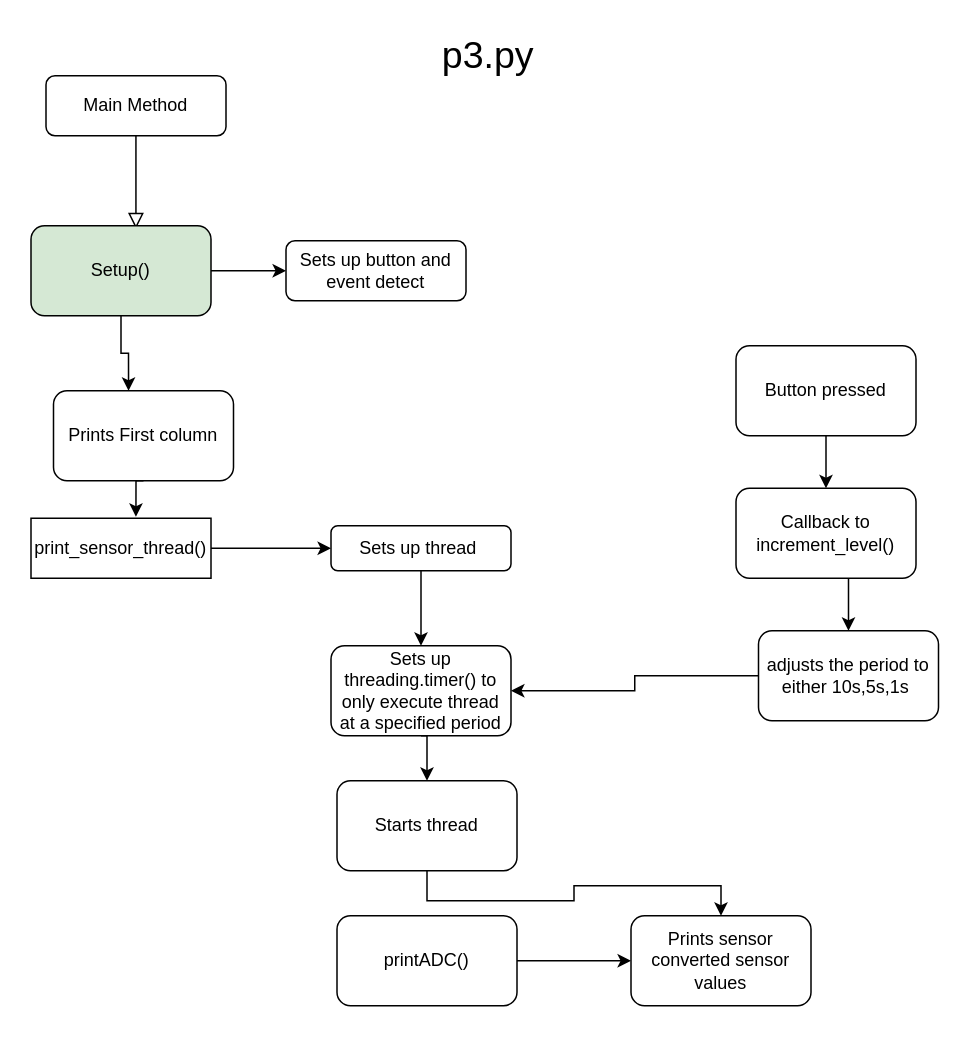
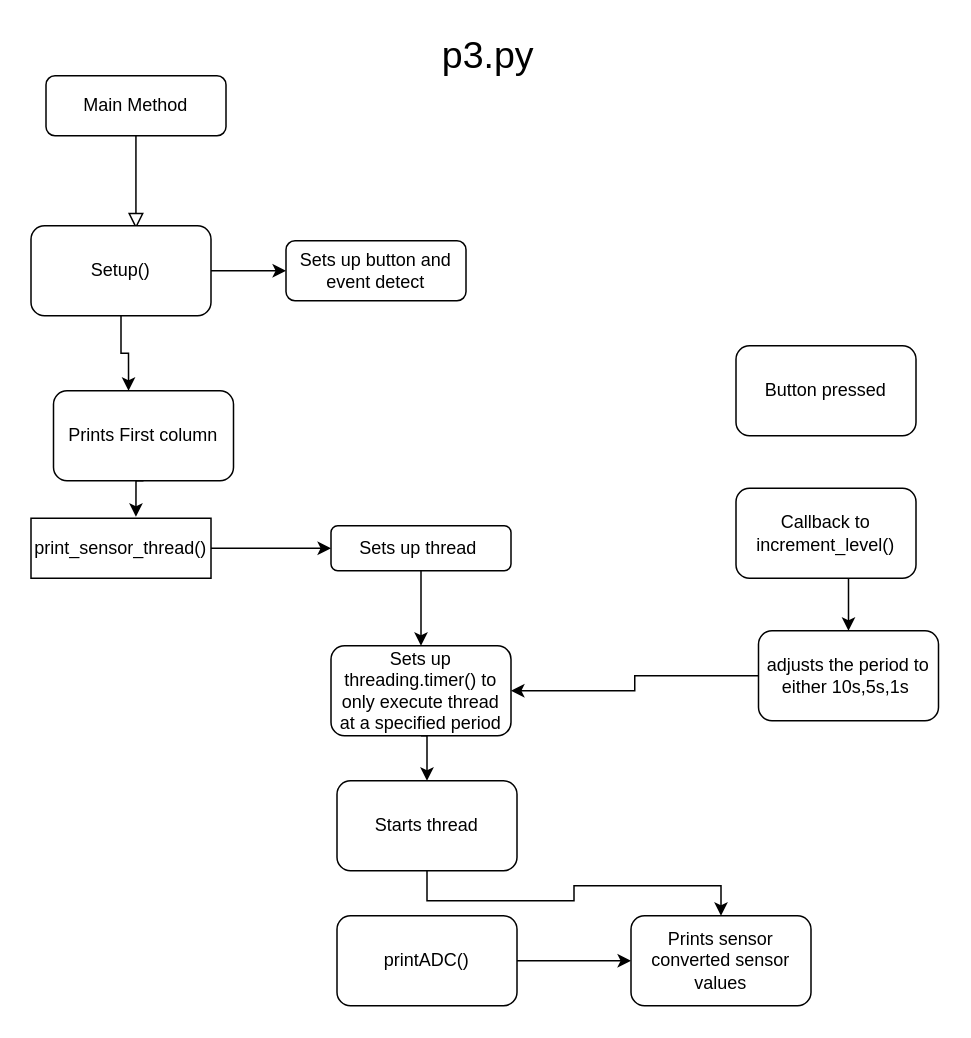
node "Setup()": fillcolor #d5e8d4 -> #ffffff
edge "Button pressed" -> "Callback to increment_level()": removed
